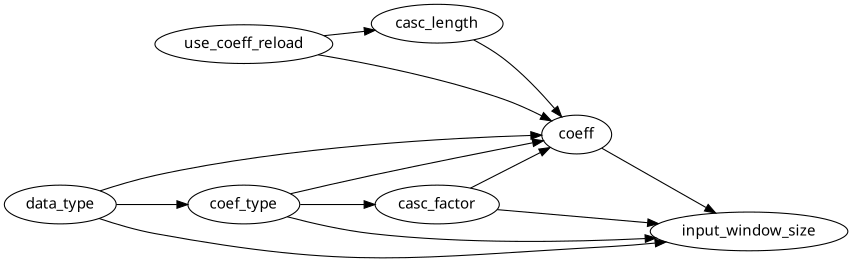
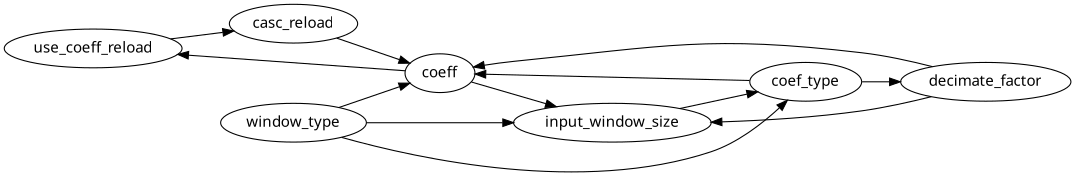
node "casc_length": label "casc_length" -> "casc_reload"
edge "use_coeff_reload" -> "coeff": reversed
node "data_type": label "data_type" -> "window_type"
node "casc_factor": label "casc_factor" -> "decimate_factor"
edge "coef_type" -> "input_window_size": reversed
